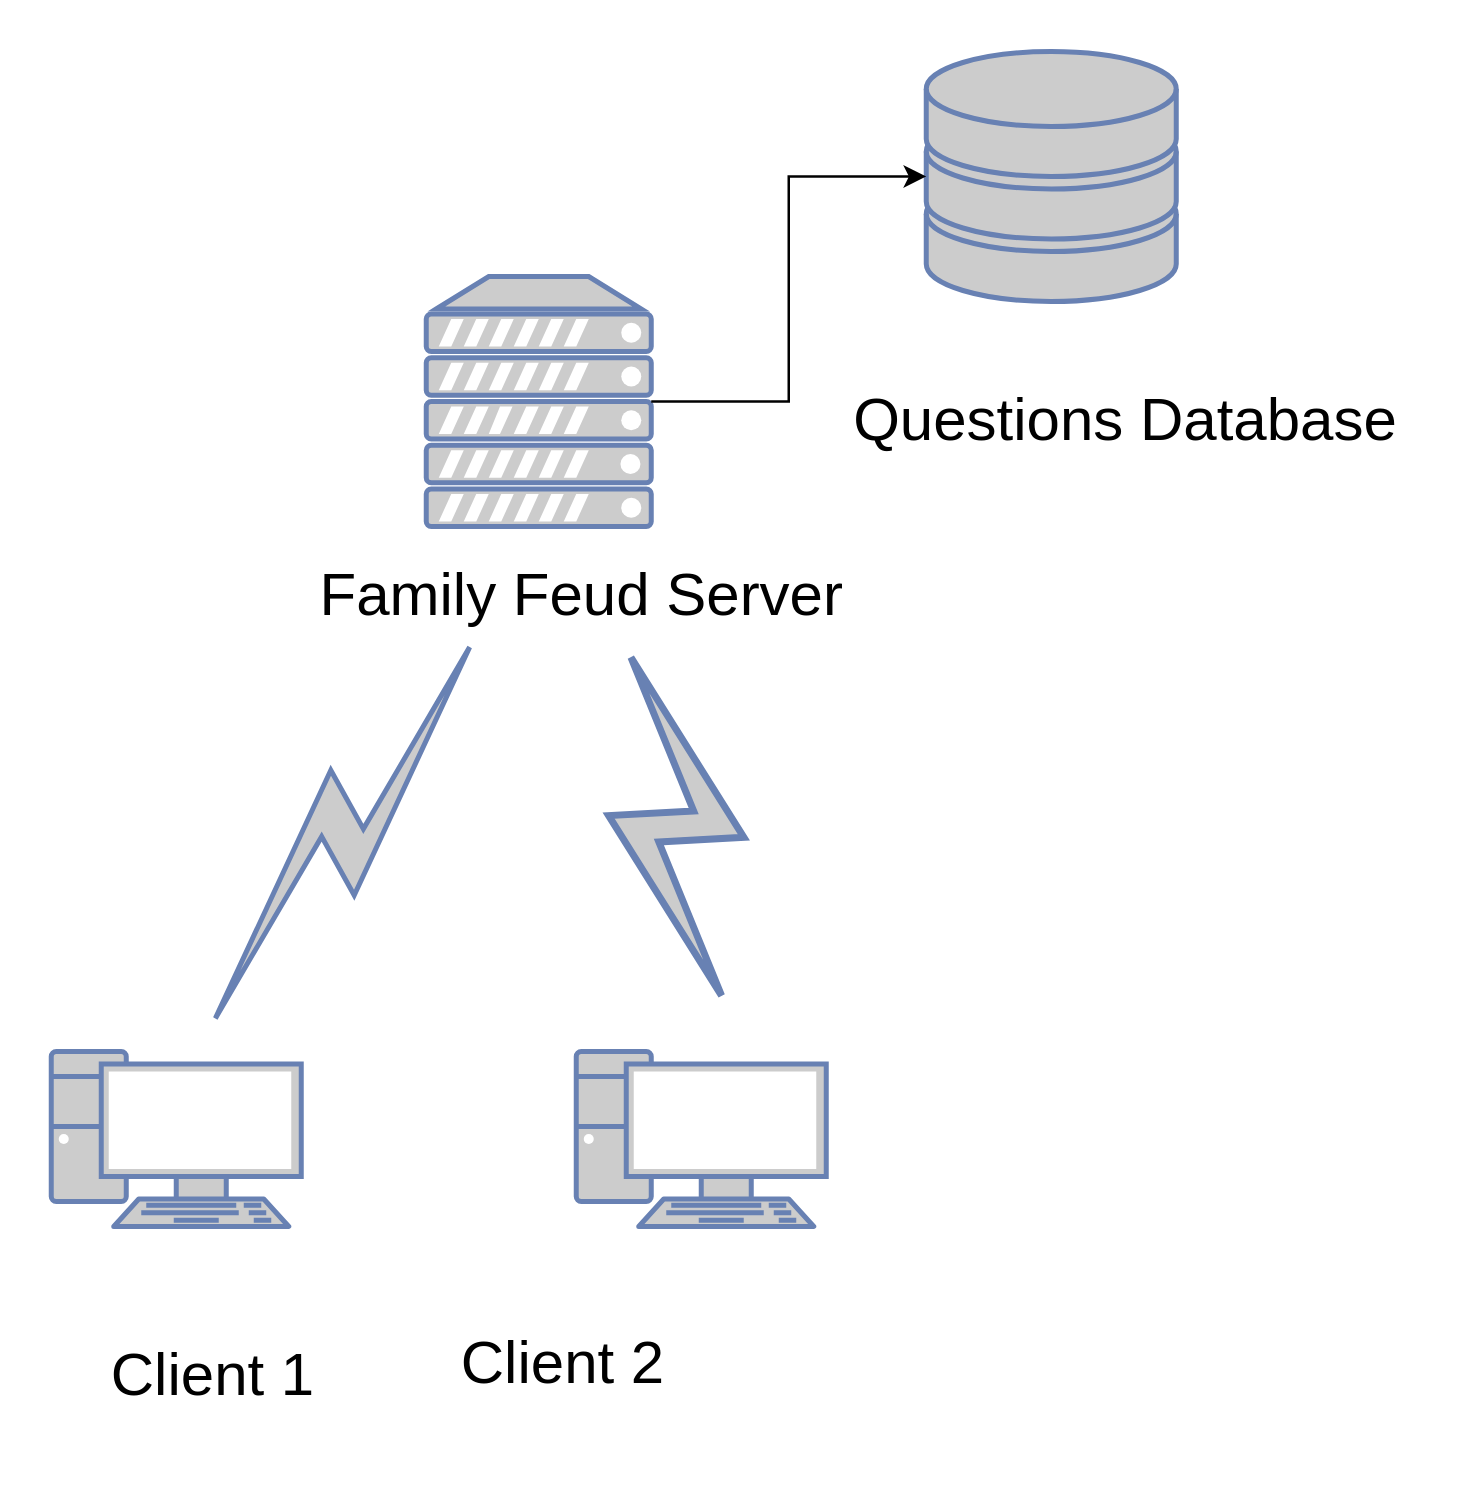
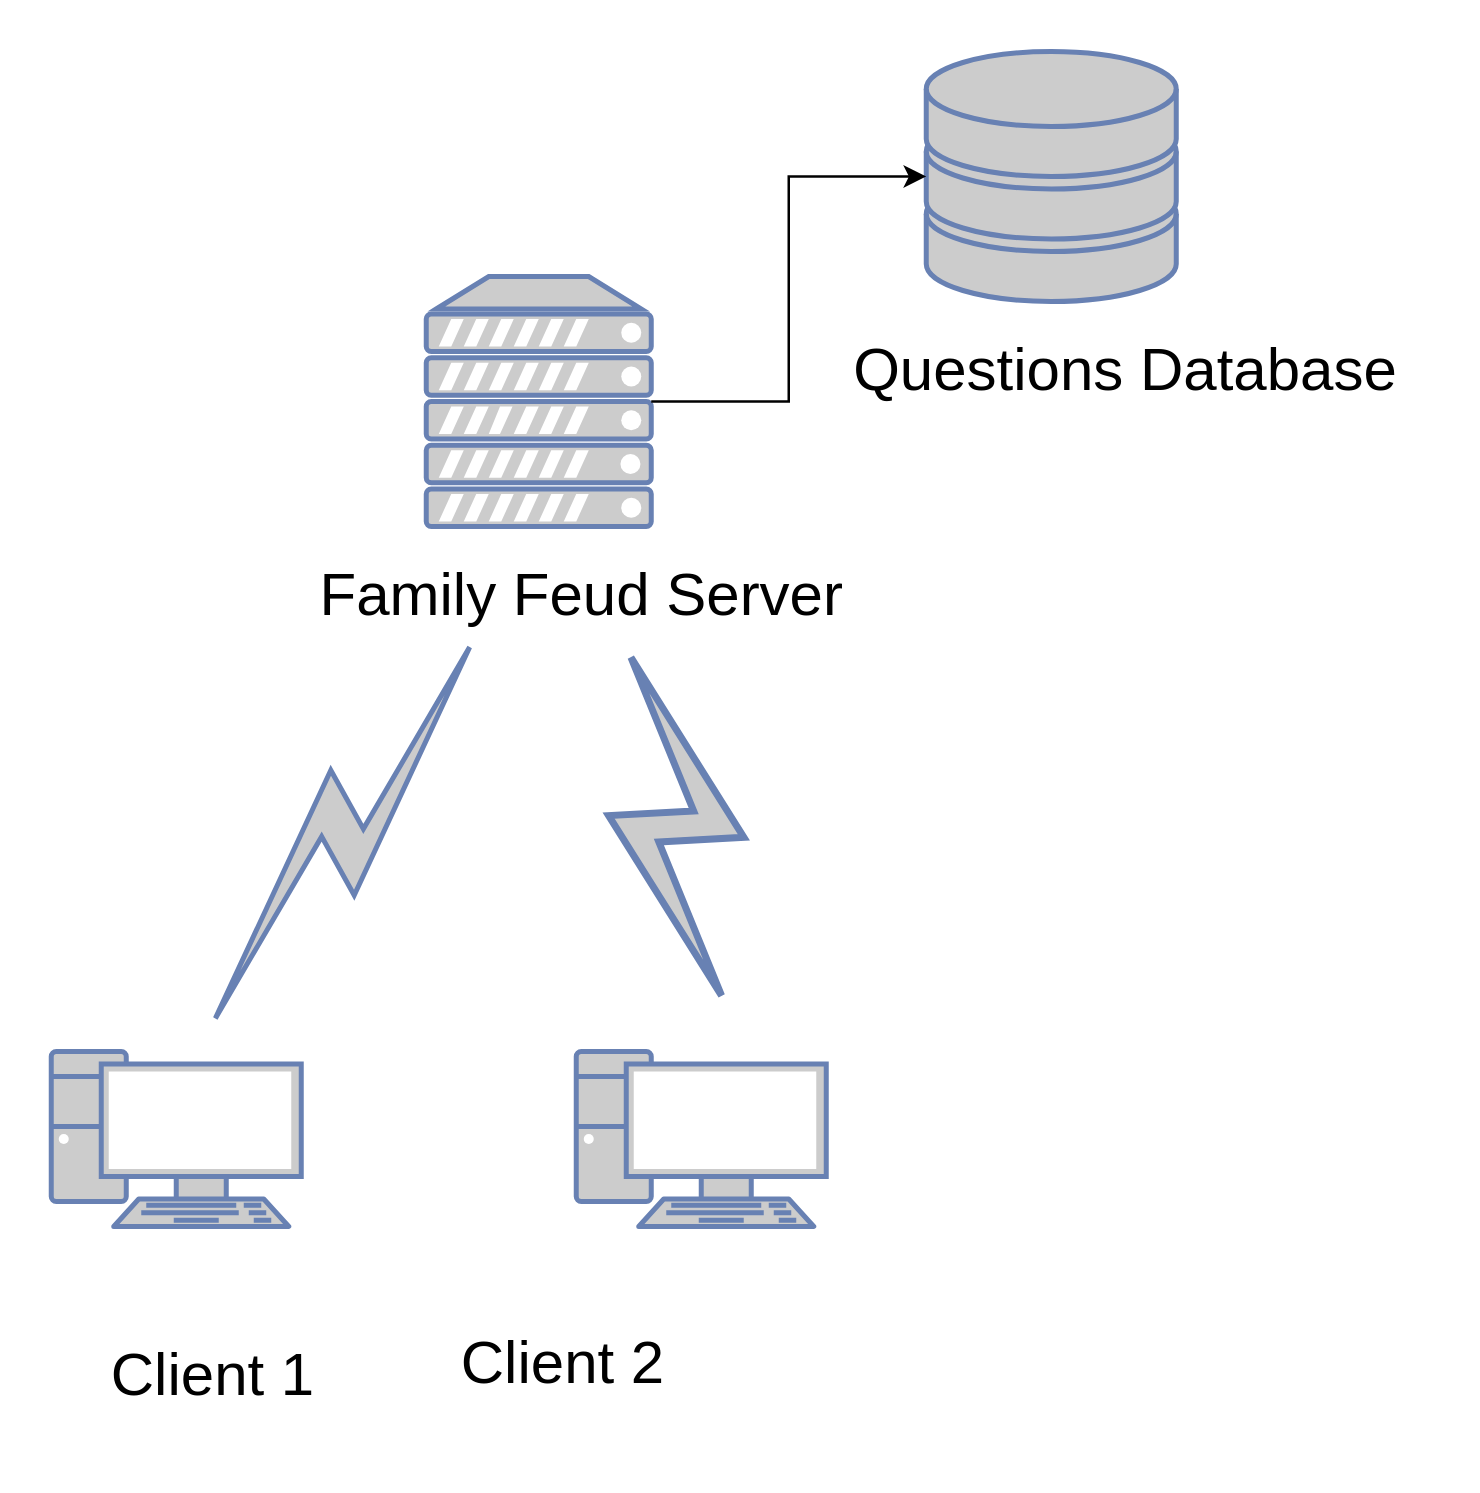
node "Questions Database": moved (1126, 420) -> (1126, 370)
